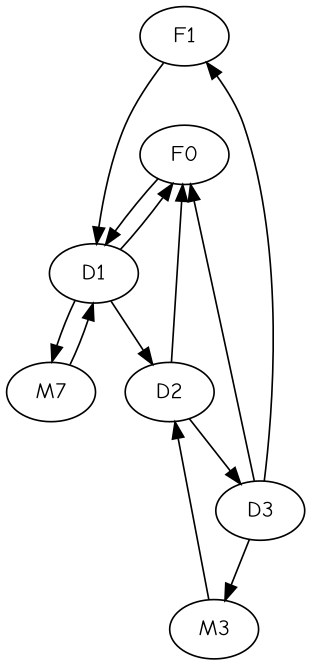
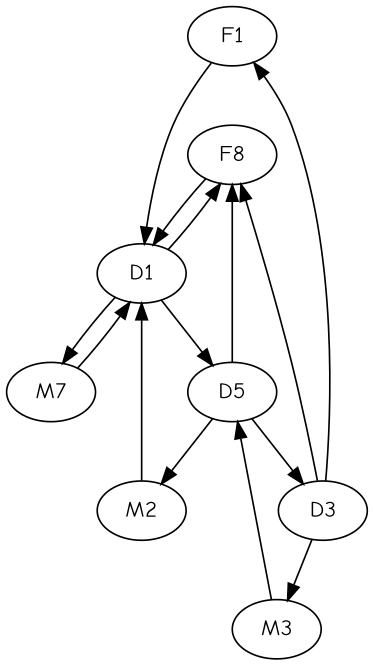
node "F0": label "F0" -> "F8"
node "D2": label "D2" -> "D5"
node "M2": added
